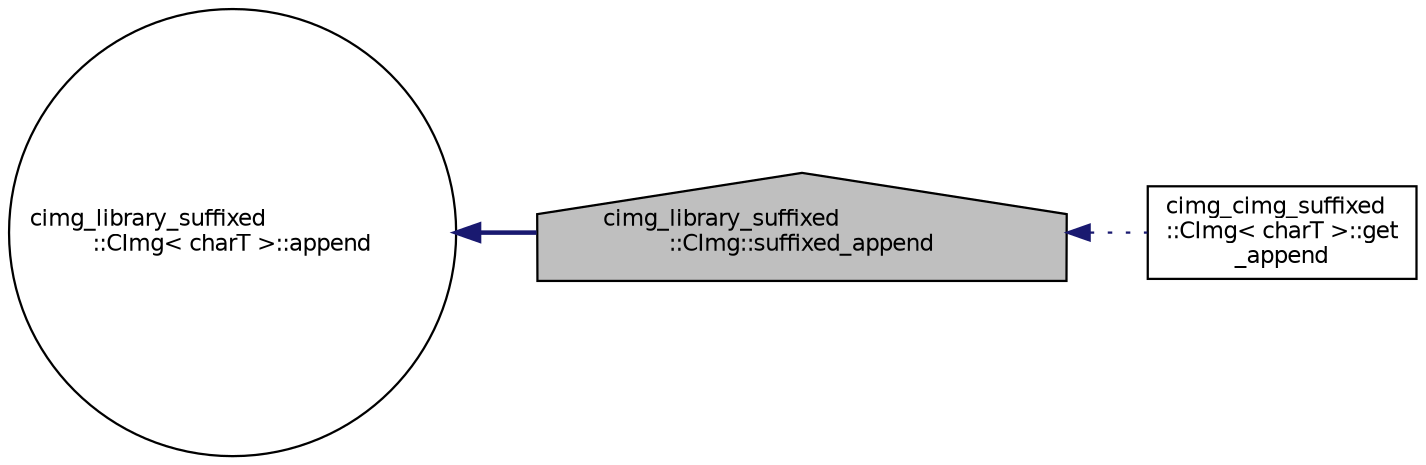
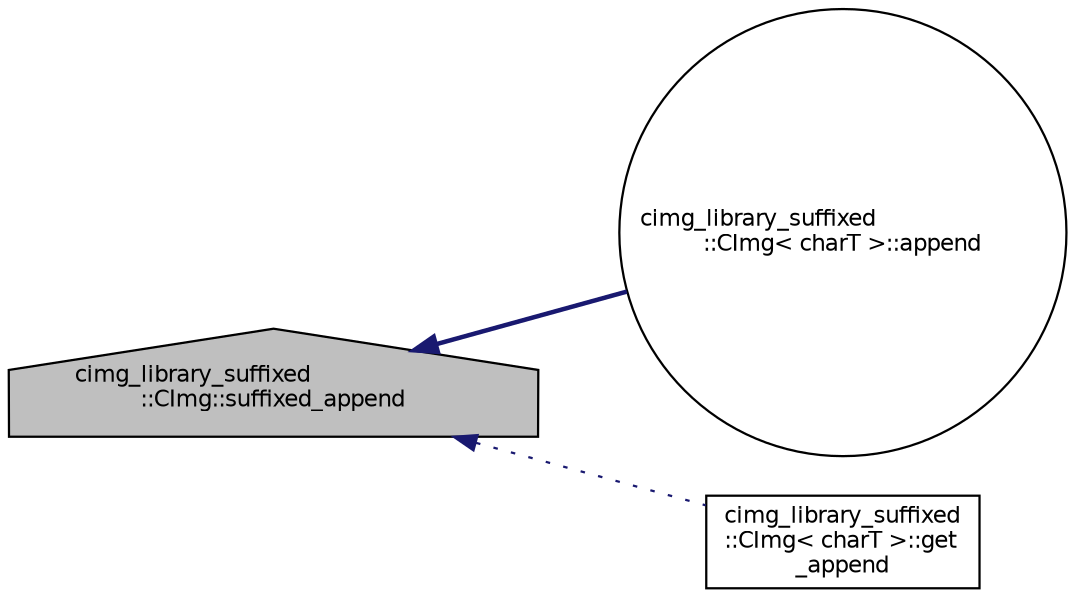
edge "cimg_library_suffixed ::CImg::suffixed_append" -> "cimg_library_suffixed ::CImg< charT >::append": reversed
node "cimg_cimg_suffixed ::CImg< charT >::get _append": label "cimg_cimg_suffixed ::CImg< charT >::get _append" -> "cimg_library_suffixed ::CImg< charT >::get _append"
